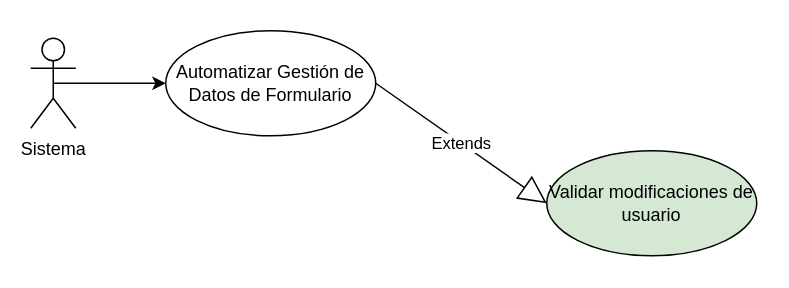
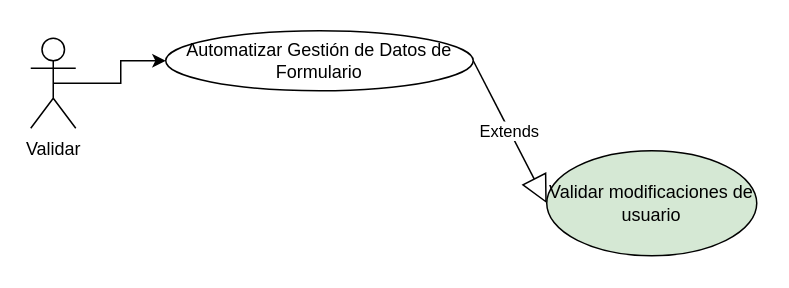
node "Automatizar Gestión de Datos de Formulario": size 210x105 -> 308x60
node "Sistema": label "Sistema" -> "Validar"
